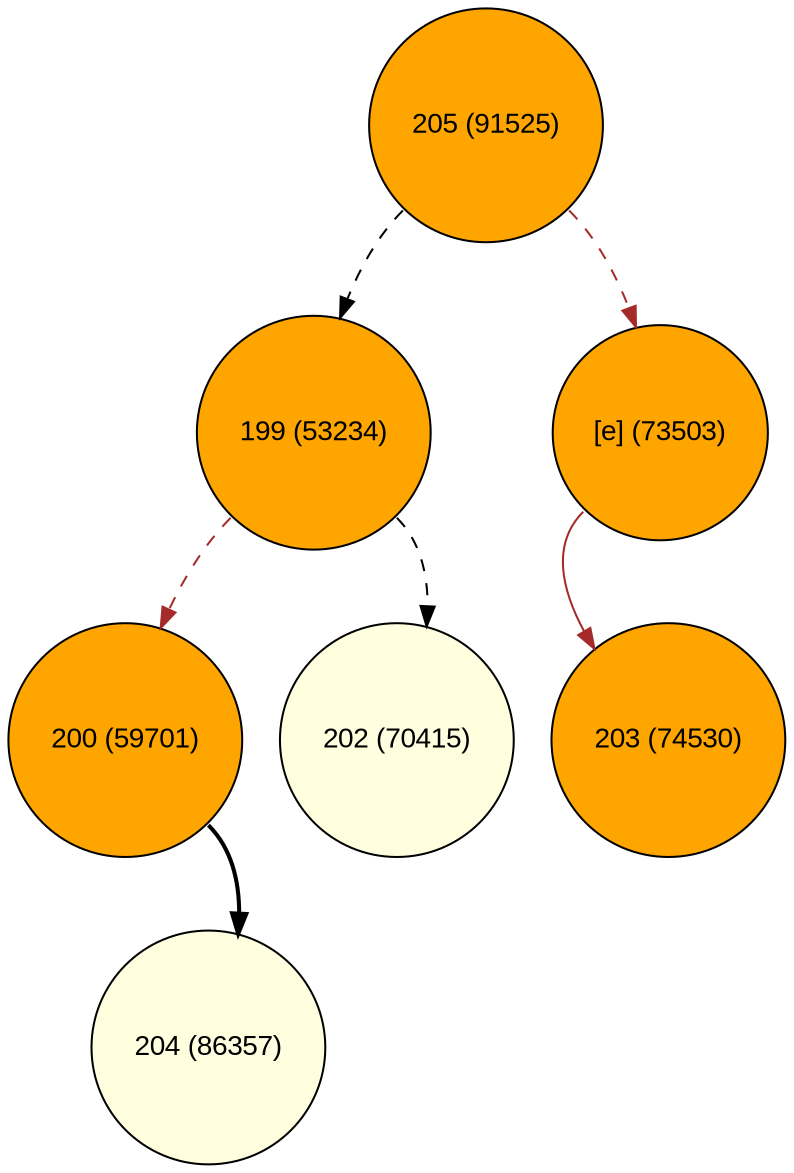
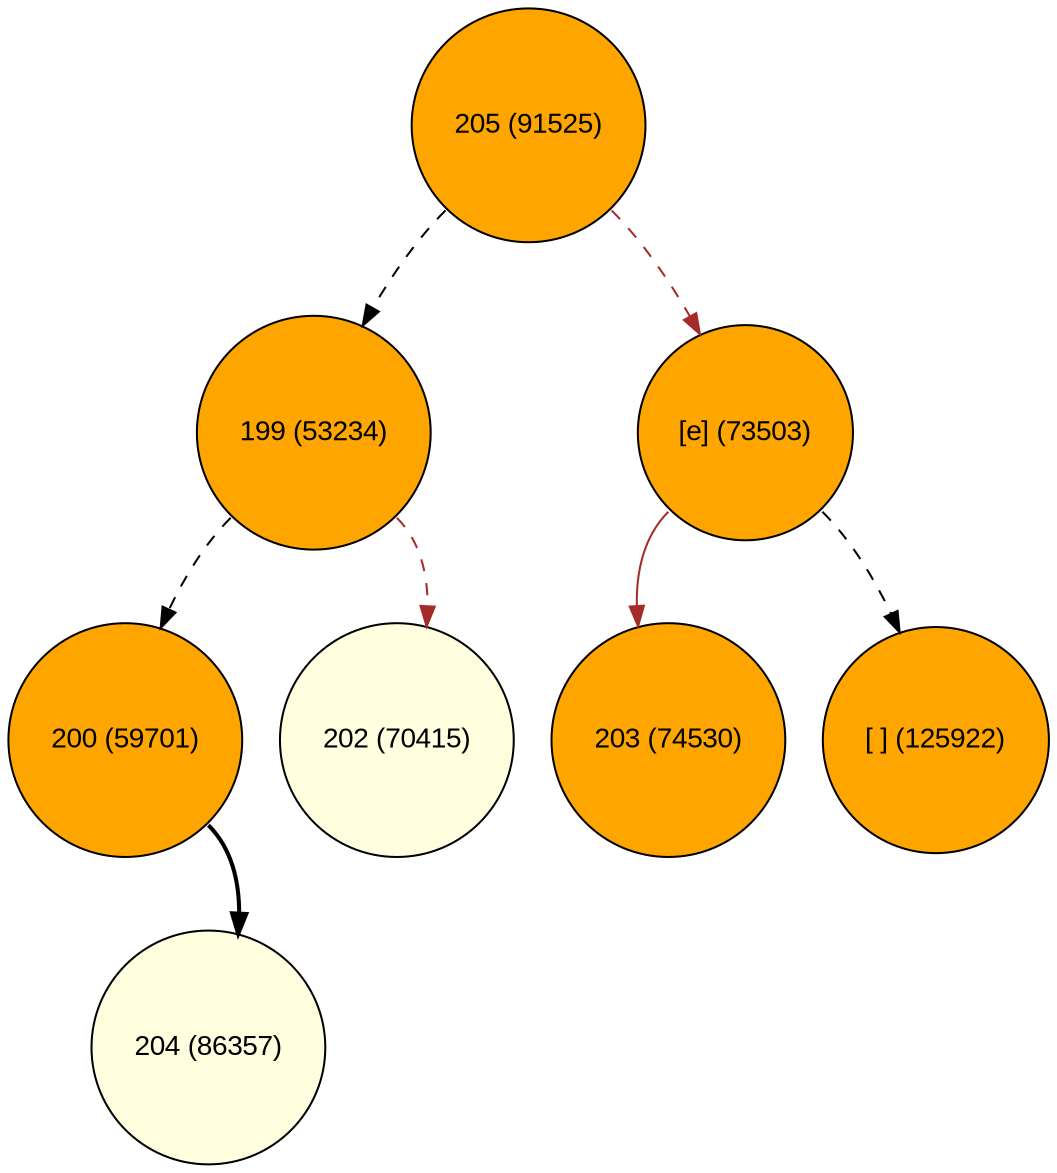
edge "199 (53234)" -> "202 (70415)": color black -> brown
edge "199 (53234)" -> "200 (59701)": color brown -> black
node "[ ] (125922)": added
